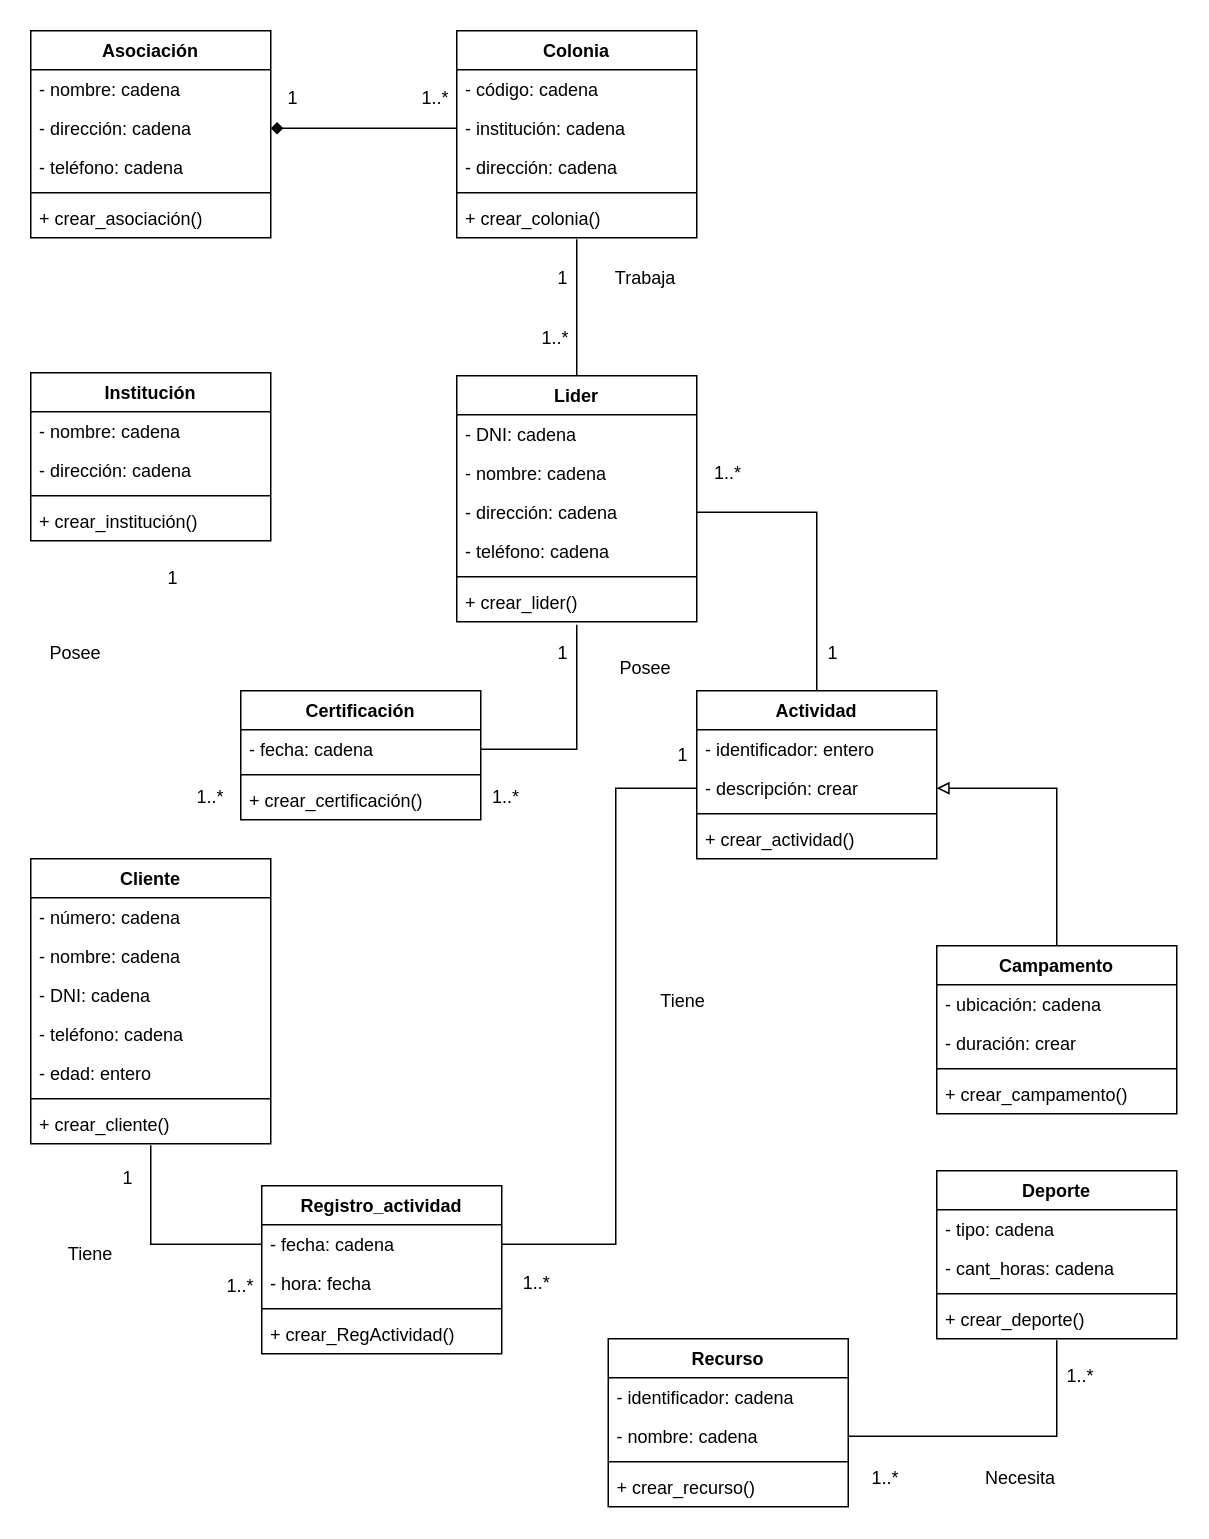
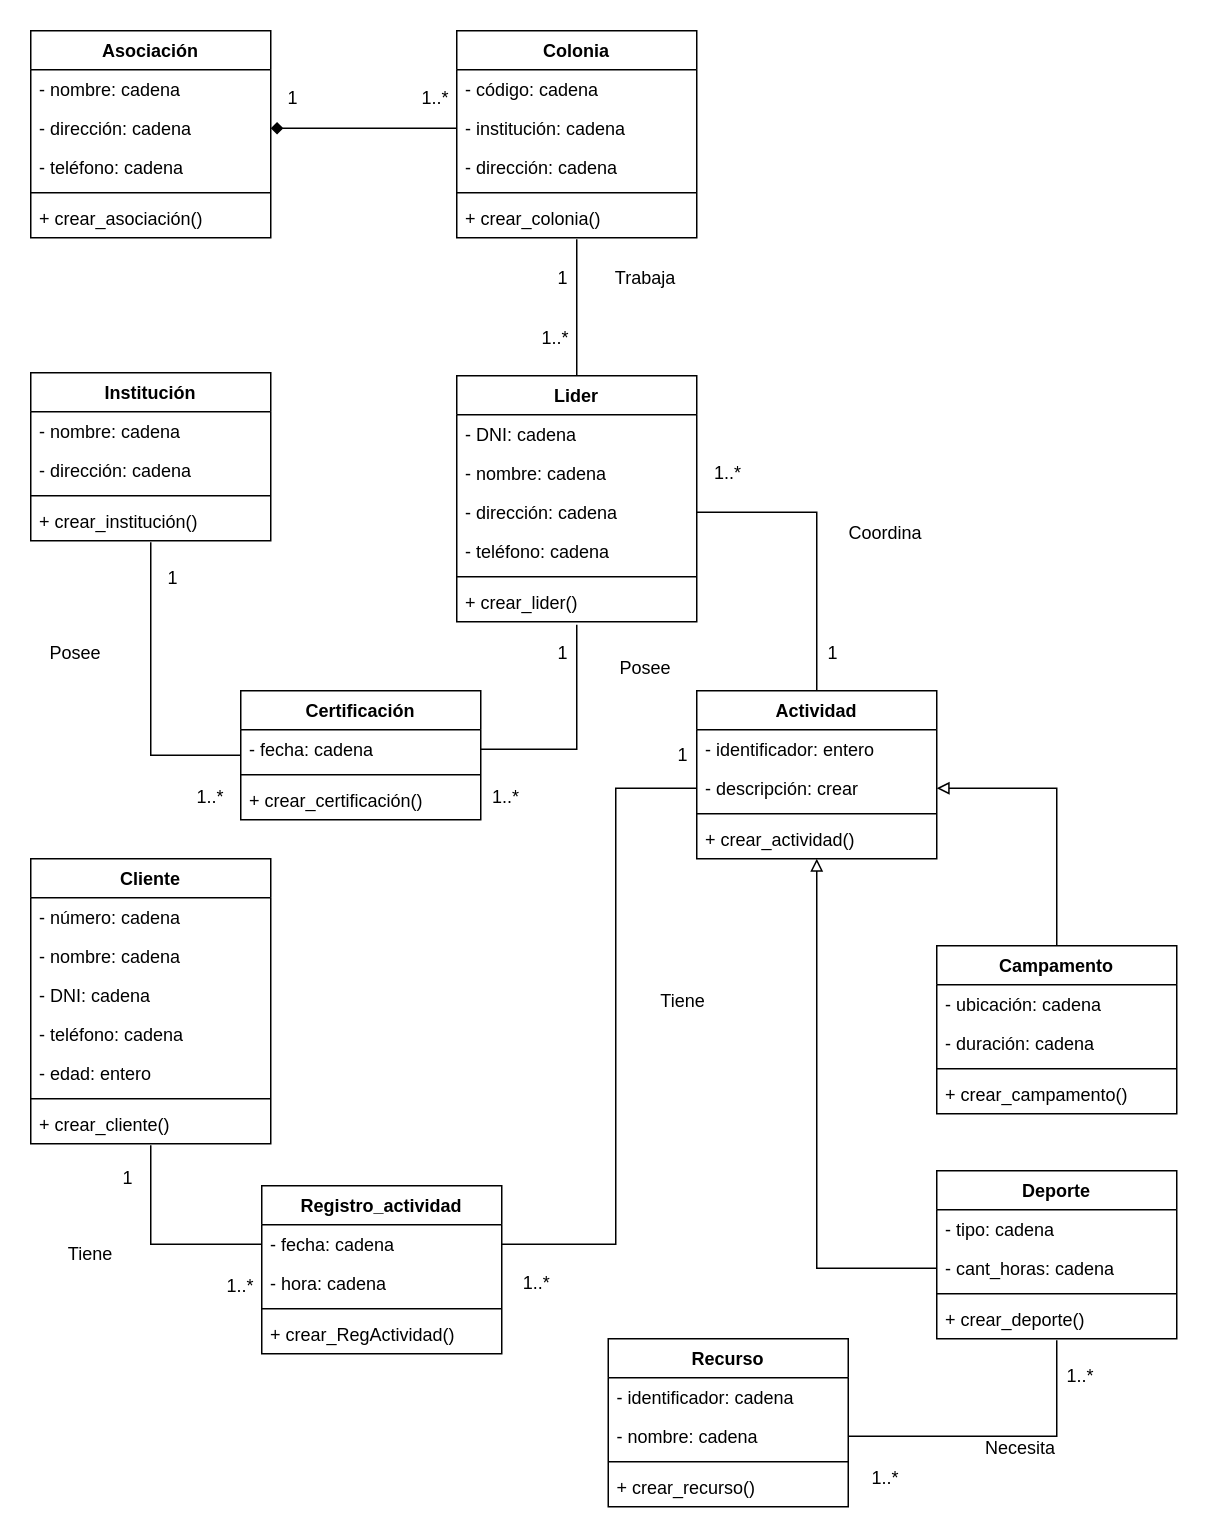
node "Coordina": added
edge "+ crear_institución()" -- "Certificación": added
node "- duración: crear": label "- duración: crear" -> "- duración: cadena"
edge "- cant_horas: cadena" -> "+ crear_actividad()": added
node "- hora: fecha": label "- hora: fecha" -> "- hora: cadena"
node "Necesita": moved (1021, 1478) -> (1021, 1448)
